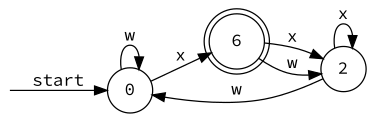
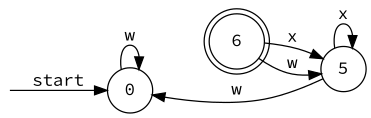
node "2": label "2" -> "5"
edge "0" -> "6": removed, label "x"
